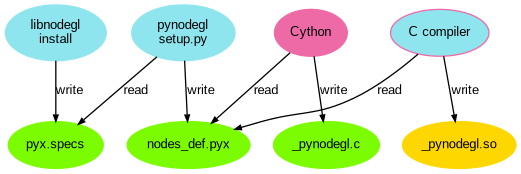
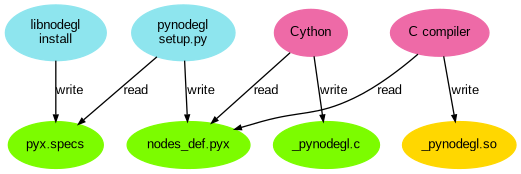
node "C compiler": fillcolor cadetblue2 -> hotpink2
